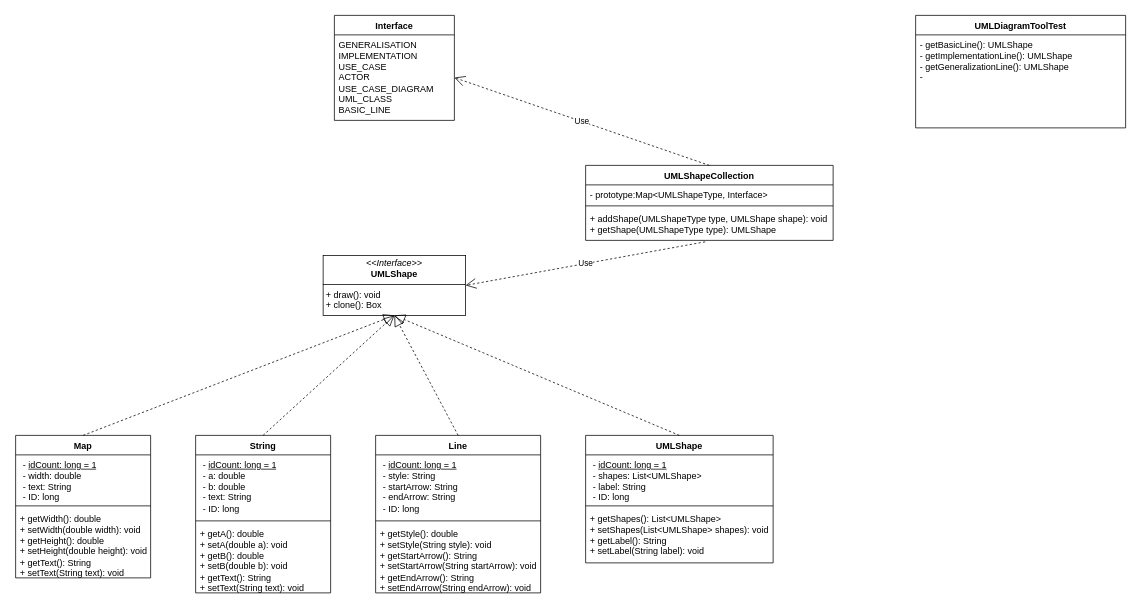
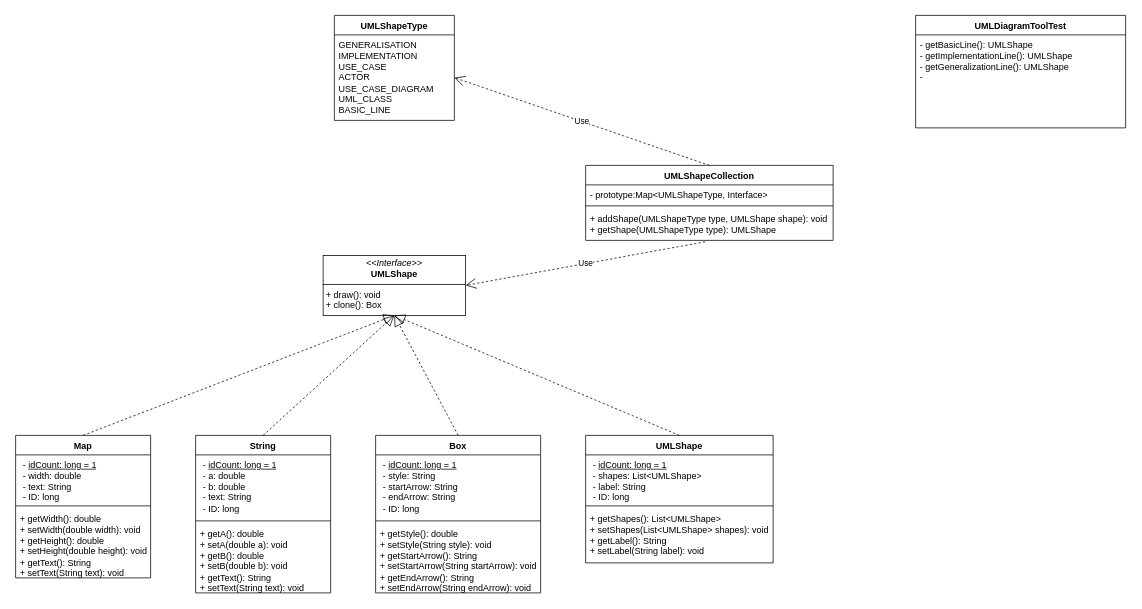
node "Interface": label "Interface" -> "UMLShapeType"
node "Line": label "Line" -> "Box"
